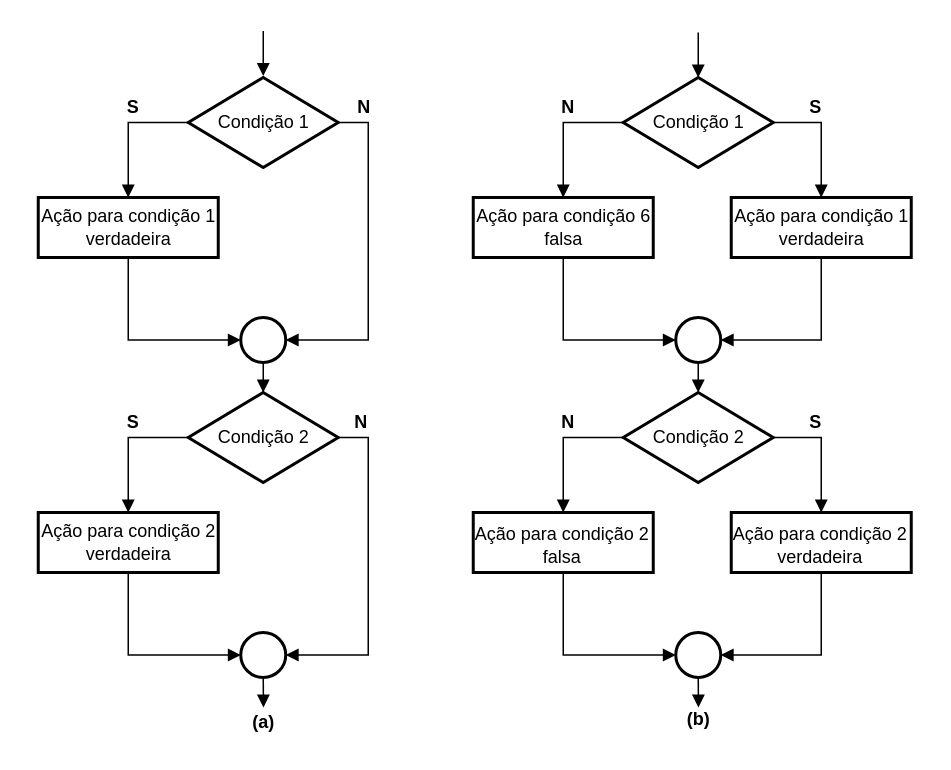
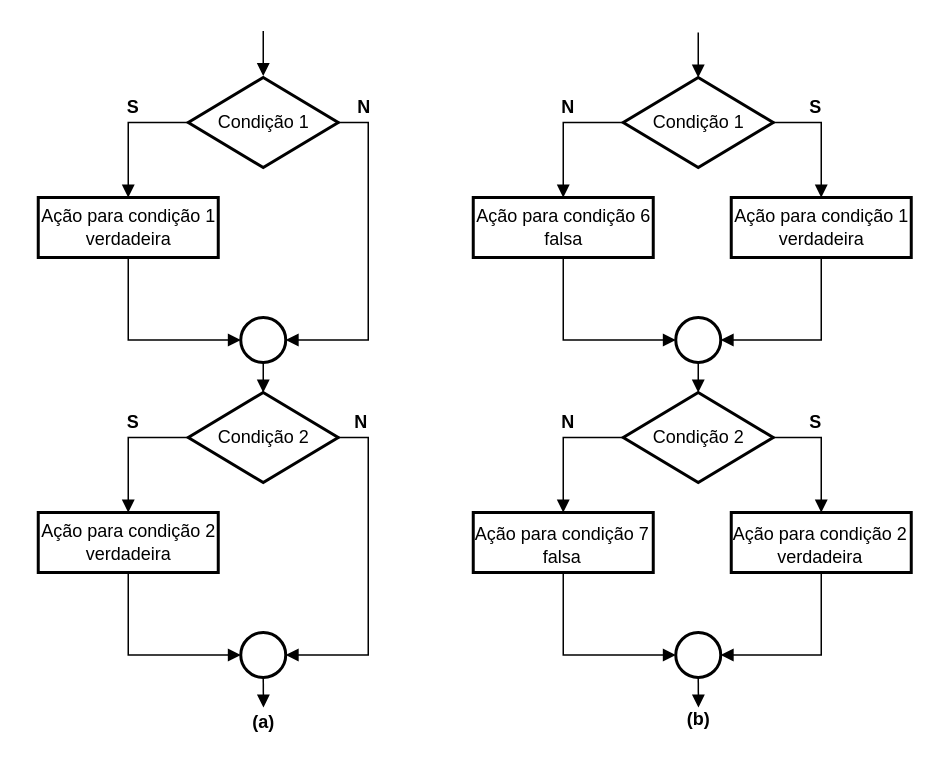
node "Ação para condição 2 falsa": label "Ação para condição 2 falsa" -> "Ação para condição 7 falsa"
